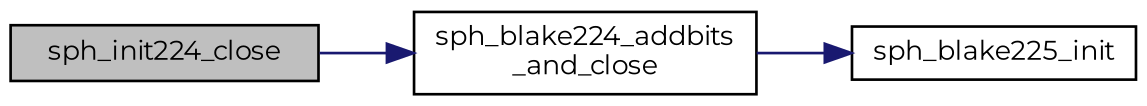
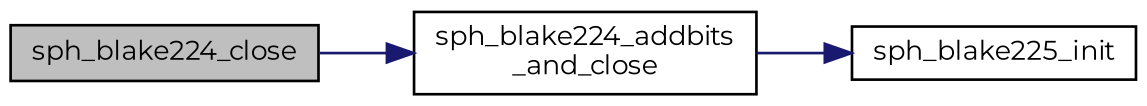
node "sph_init224_close": label "sph_init224_close" -> "sph_blake224_close"
